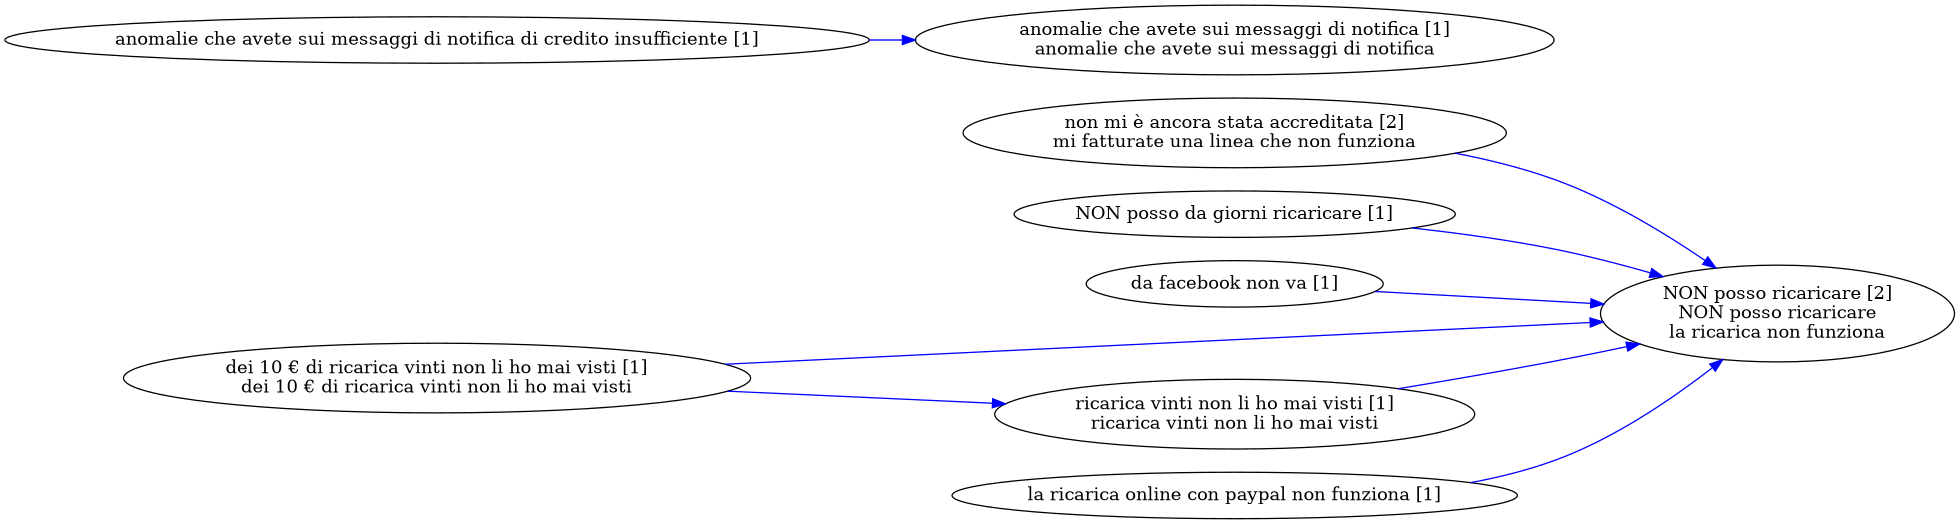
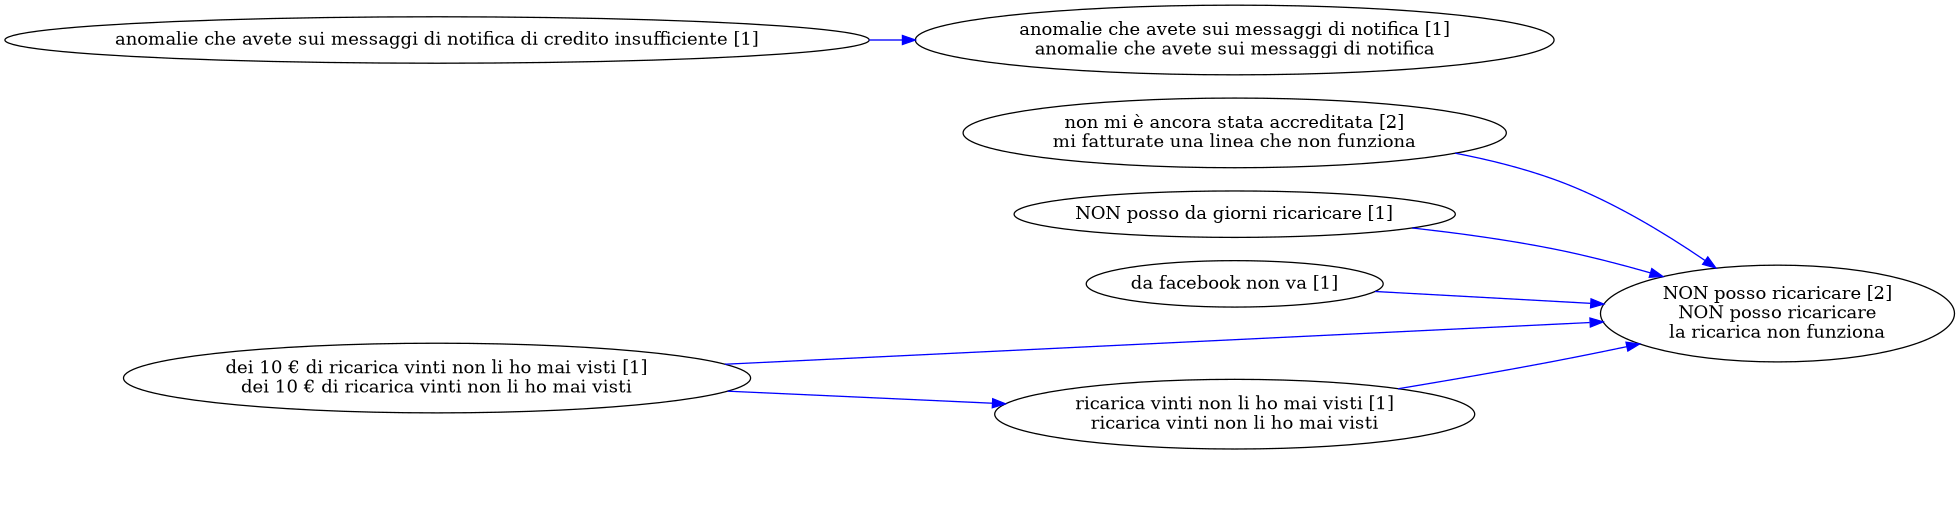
node "la ricarica online con paypal non funziona [1]": removed
